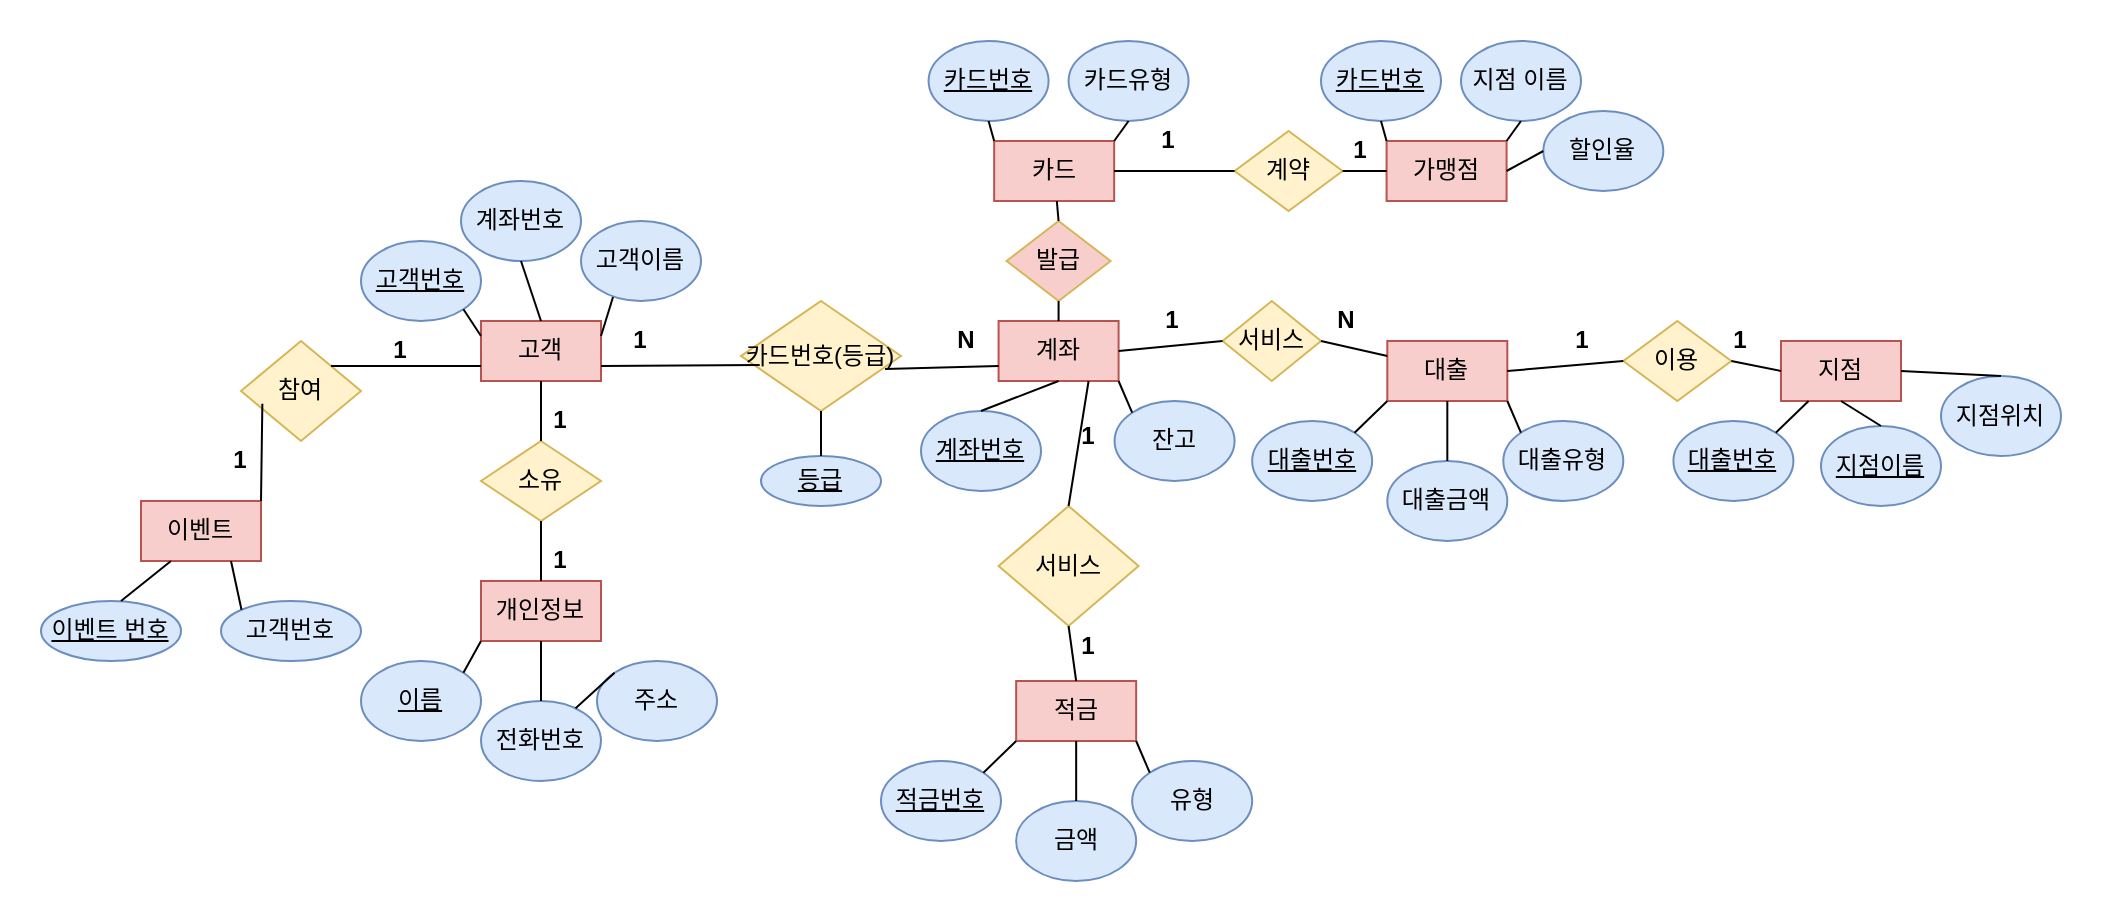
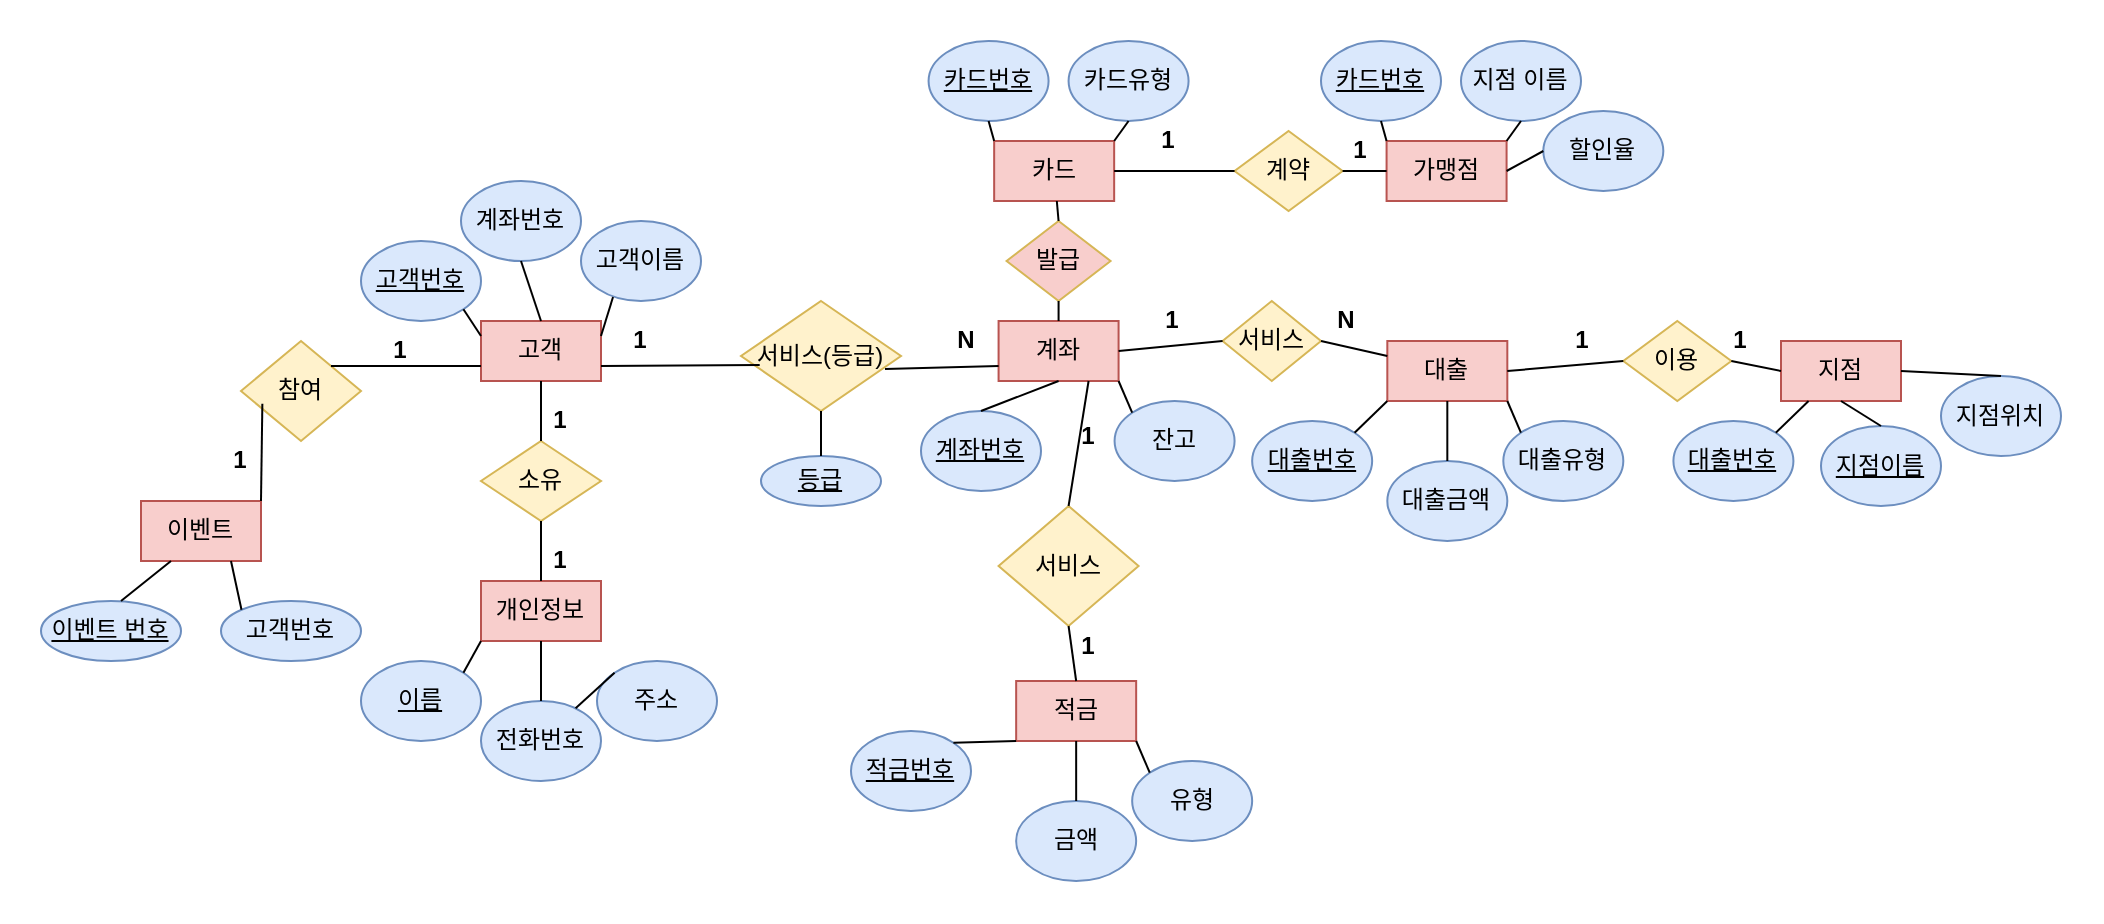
node "카드번호(등급)": label "카드번호(등급)" -> "서비스(등급)"
node "적금번호": moved (941, 801) -> (911, 771)
